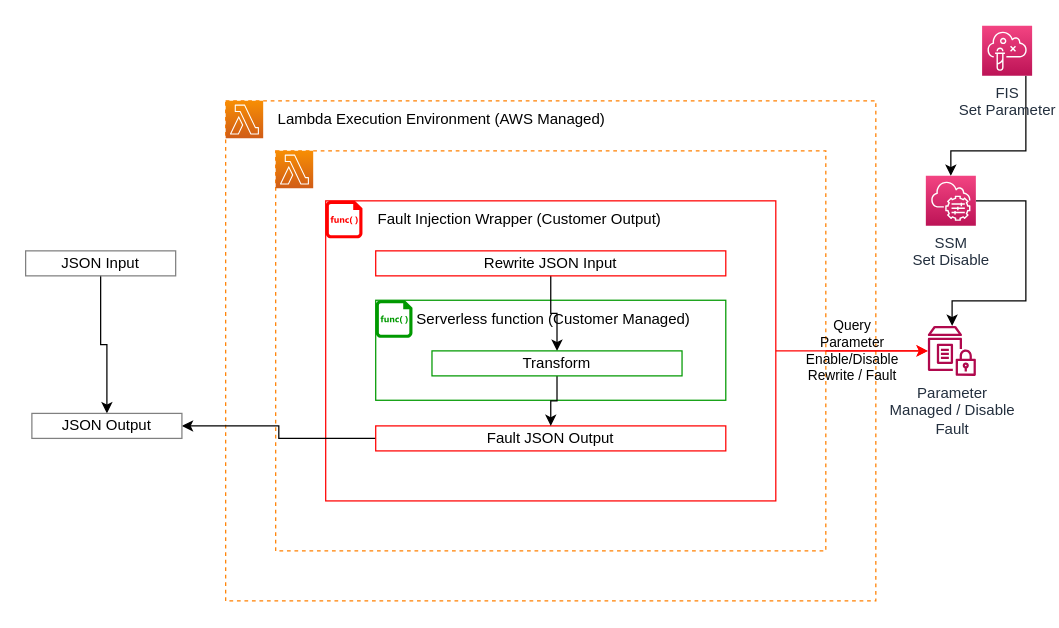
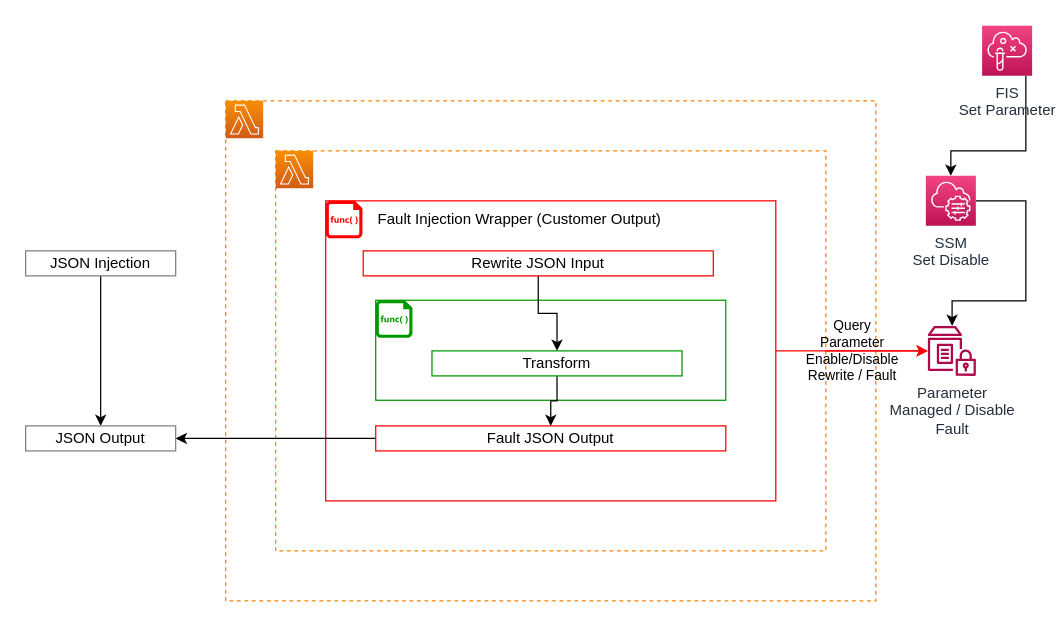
node "Lambda Execution Environment (AWS Managed)": removed
node "JSON Input": label "JSON Input" -> "JSON Injection"
node "Rewrite JSON Input": moved (551, 263) -> (538, 263)
node "Serverless function (Customer Managed)": removed
node "JSON Output": moved (107, 426) -> (101, 438)
